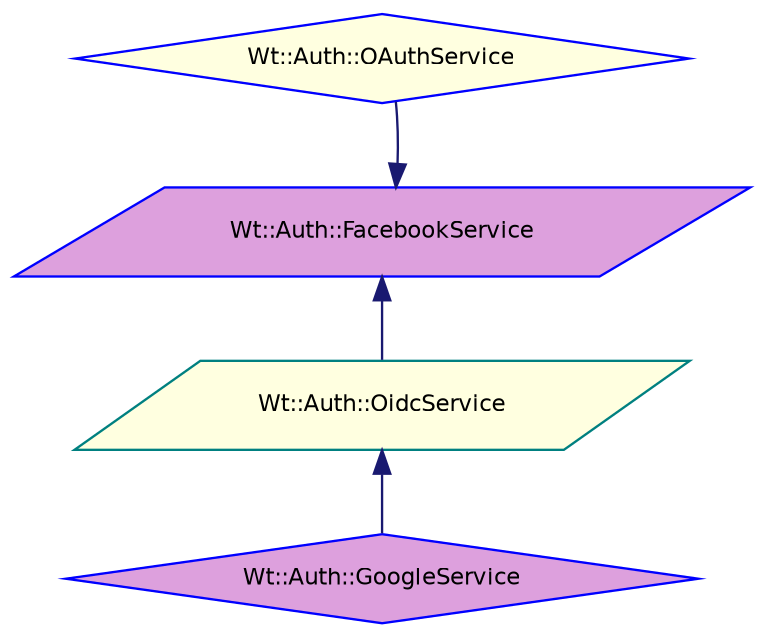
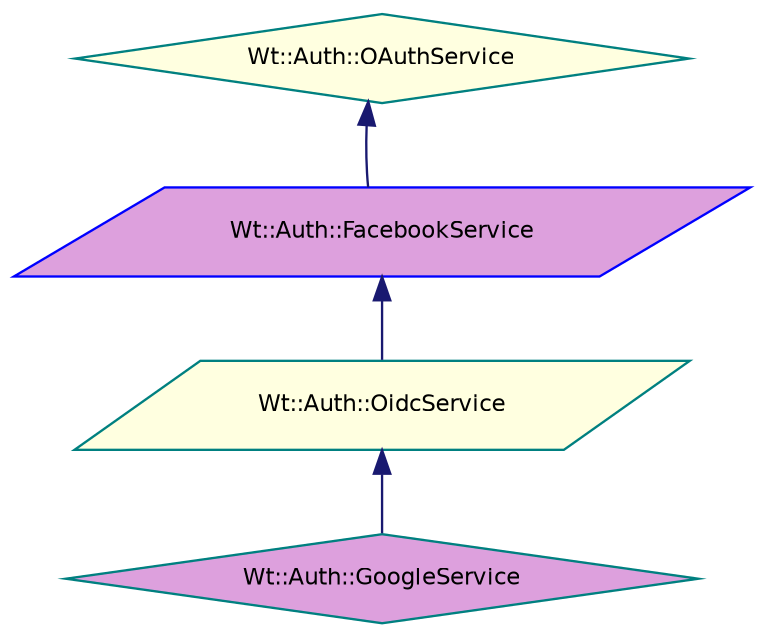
node "Wt::Auth::OAuthService": color blue -> teal
edge "Wt::Auth::OAuthService" -> "Wt::Auth::FacebookService": reversed
node "Wt::Auth::GoogleService": color blue -> teal
